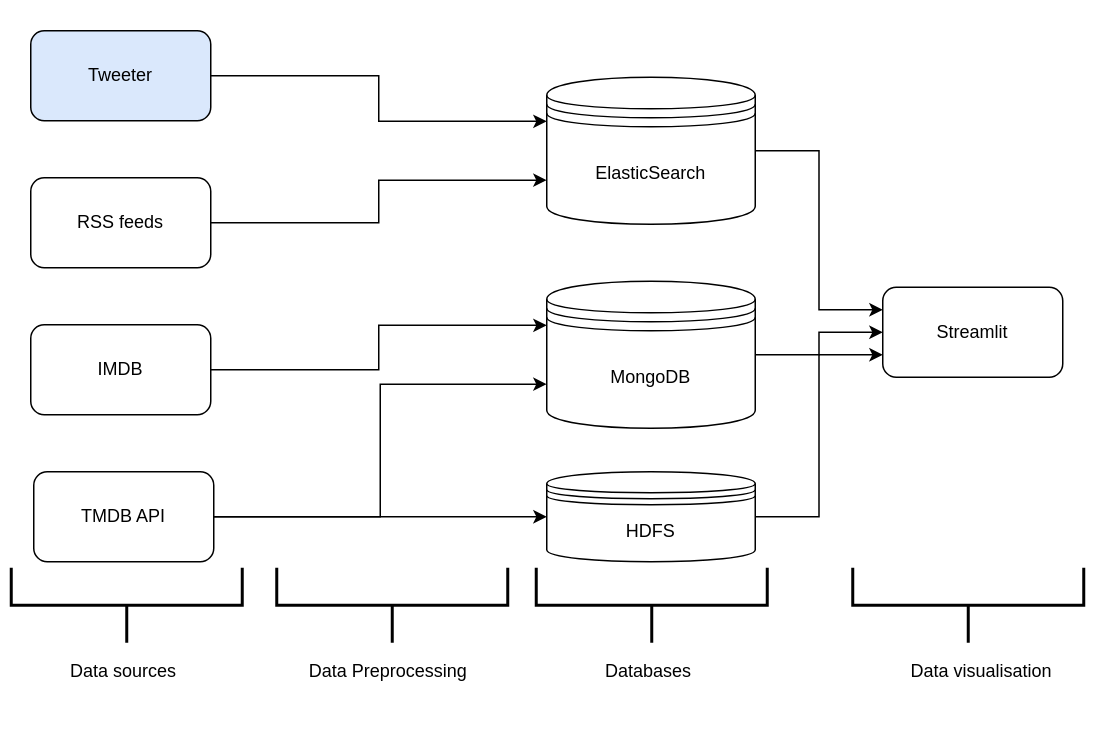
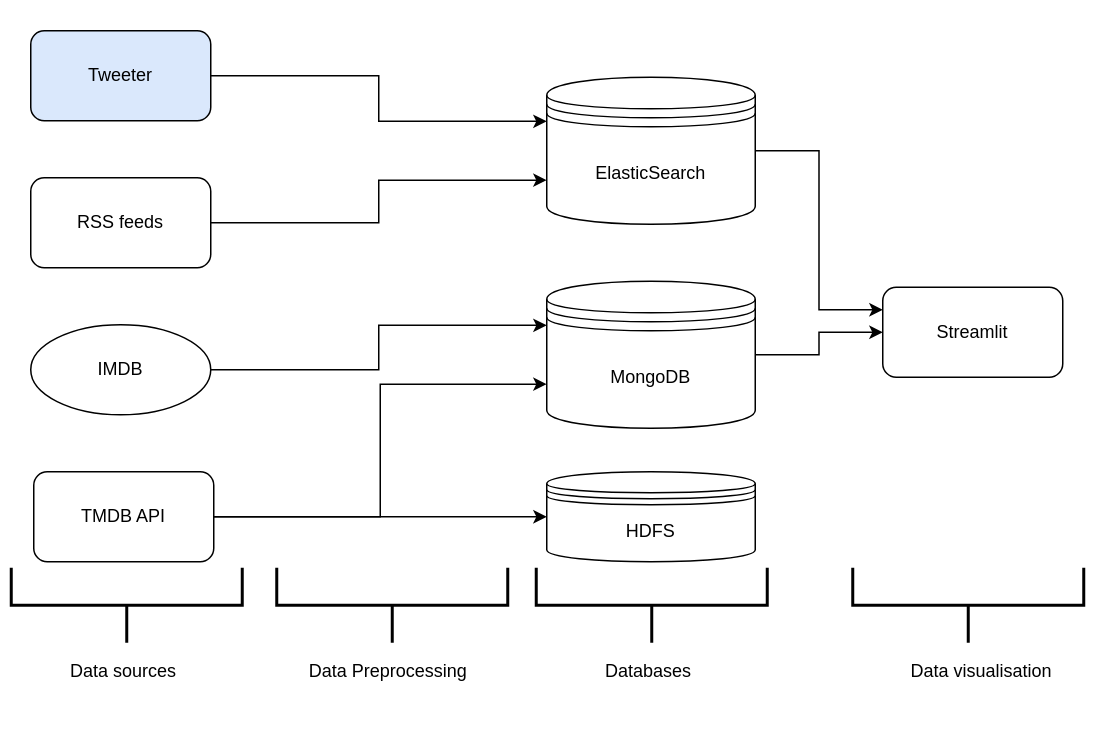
node "IMDB": shape rounded rectangle -> ellipse
edge "HDFS" -> "Streamlit": removed
